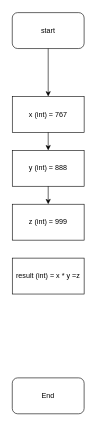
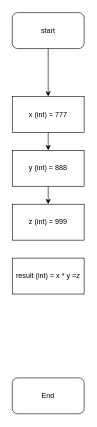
node "x (int) = 767": label "x (int) = 767" -> "x (int) = 777"
